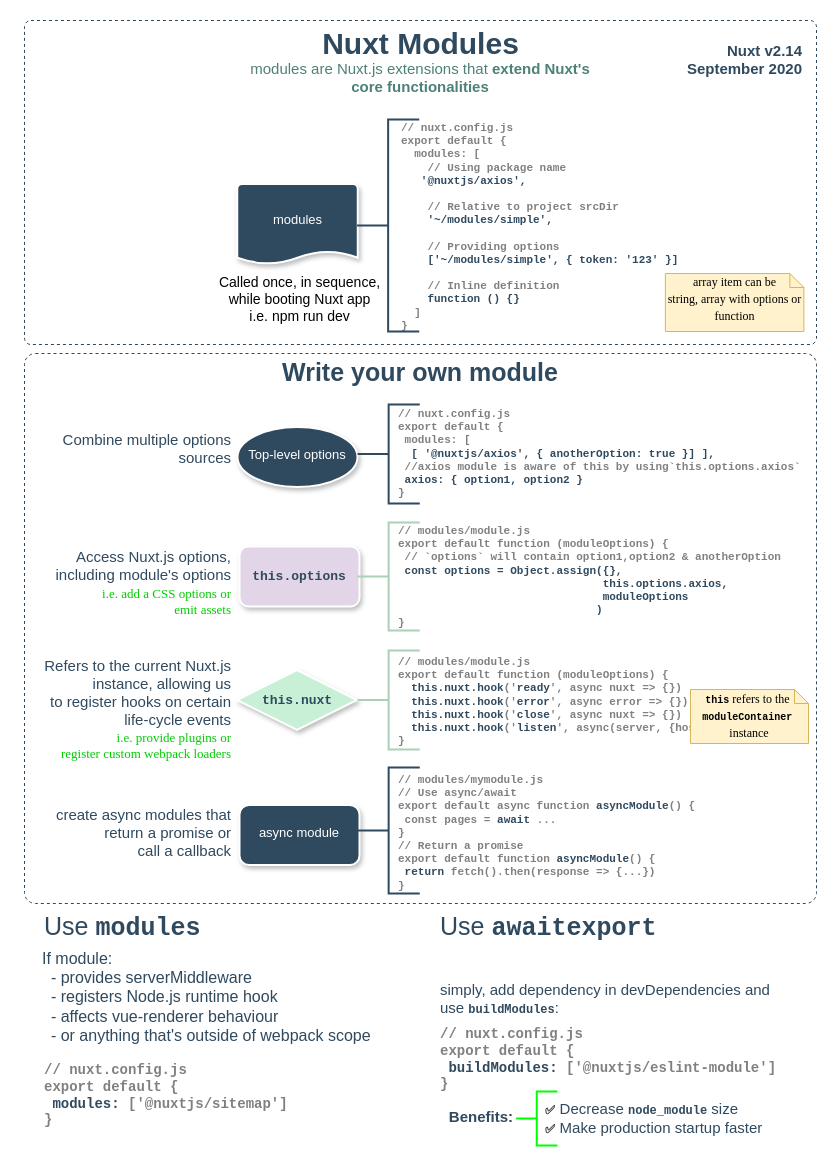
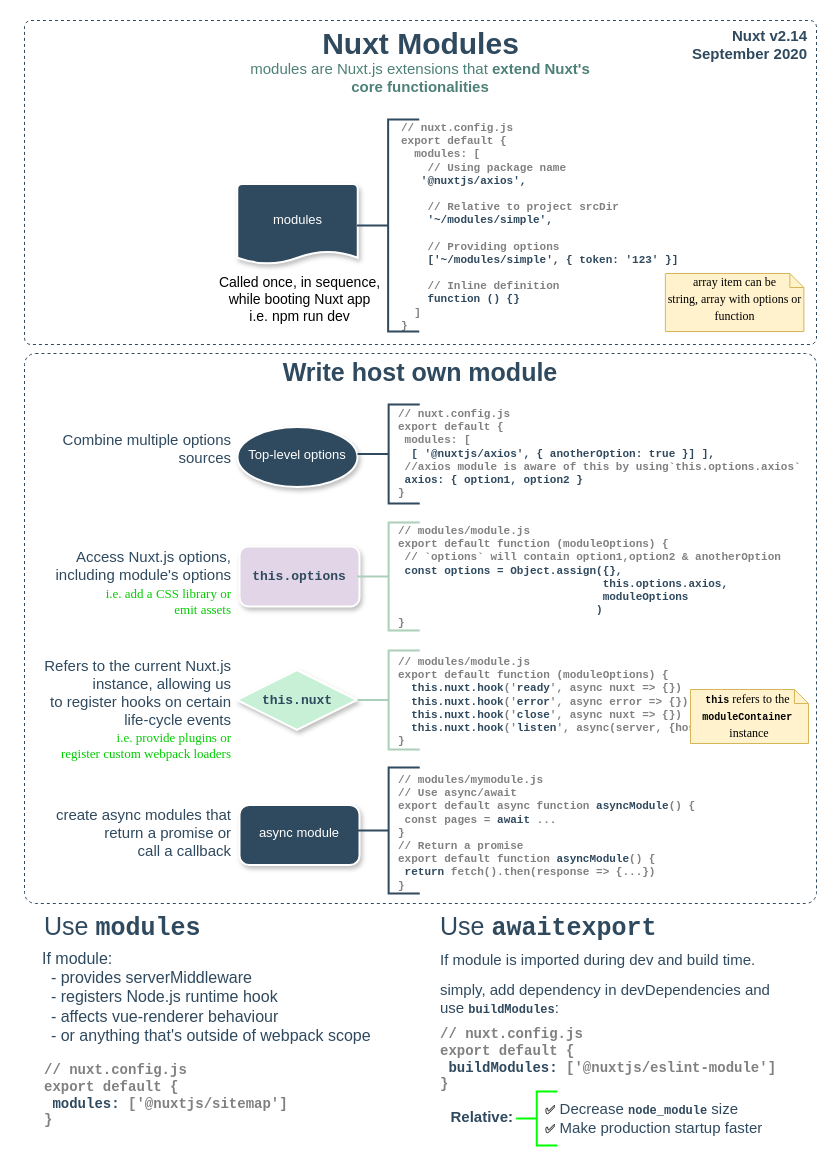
node "Nuxt v2.14September 2020": moved (736, 60) -> (741, 45)
node "Write your own module": label "Write your own module" -> "Write host own module"
node "i.e. add a CSS options oremit assets": label "i.e. add a CSS options oremit assets" -> "i.e. add a CSS library oremit assets"
node "If module is imported during dev and build time.": added
node "Benefits:": label "Benefits:" -> "Relative:"
